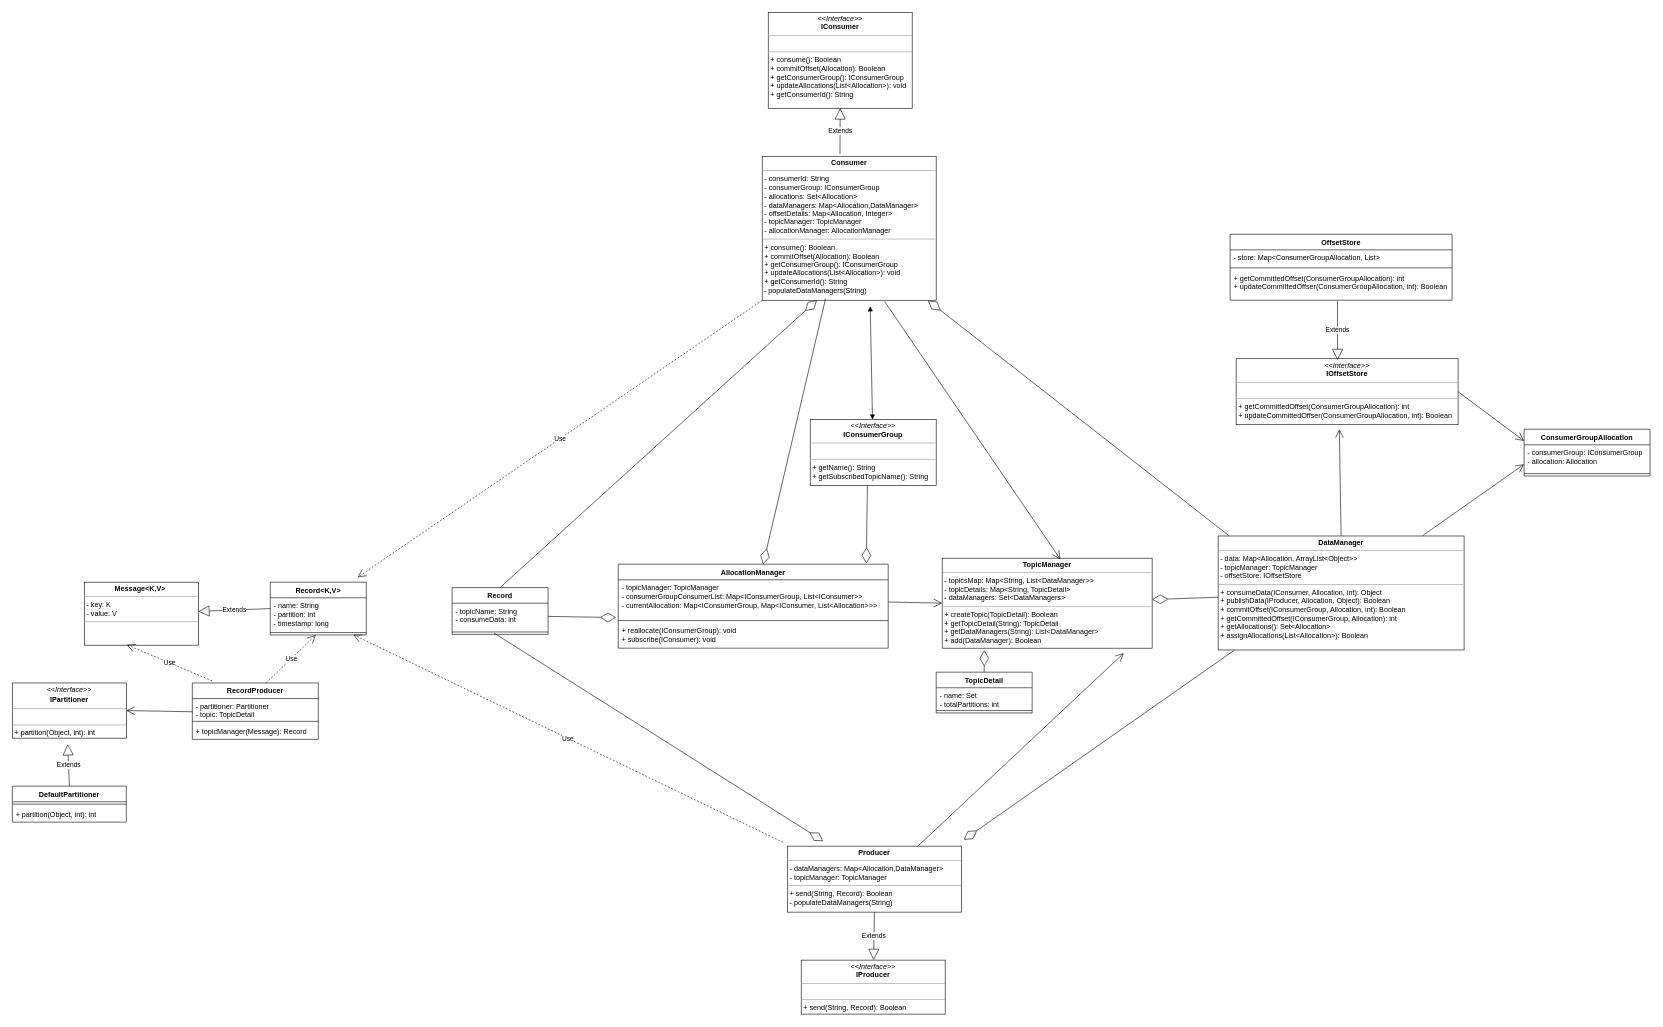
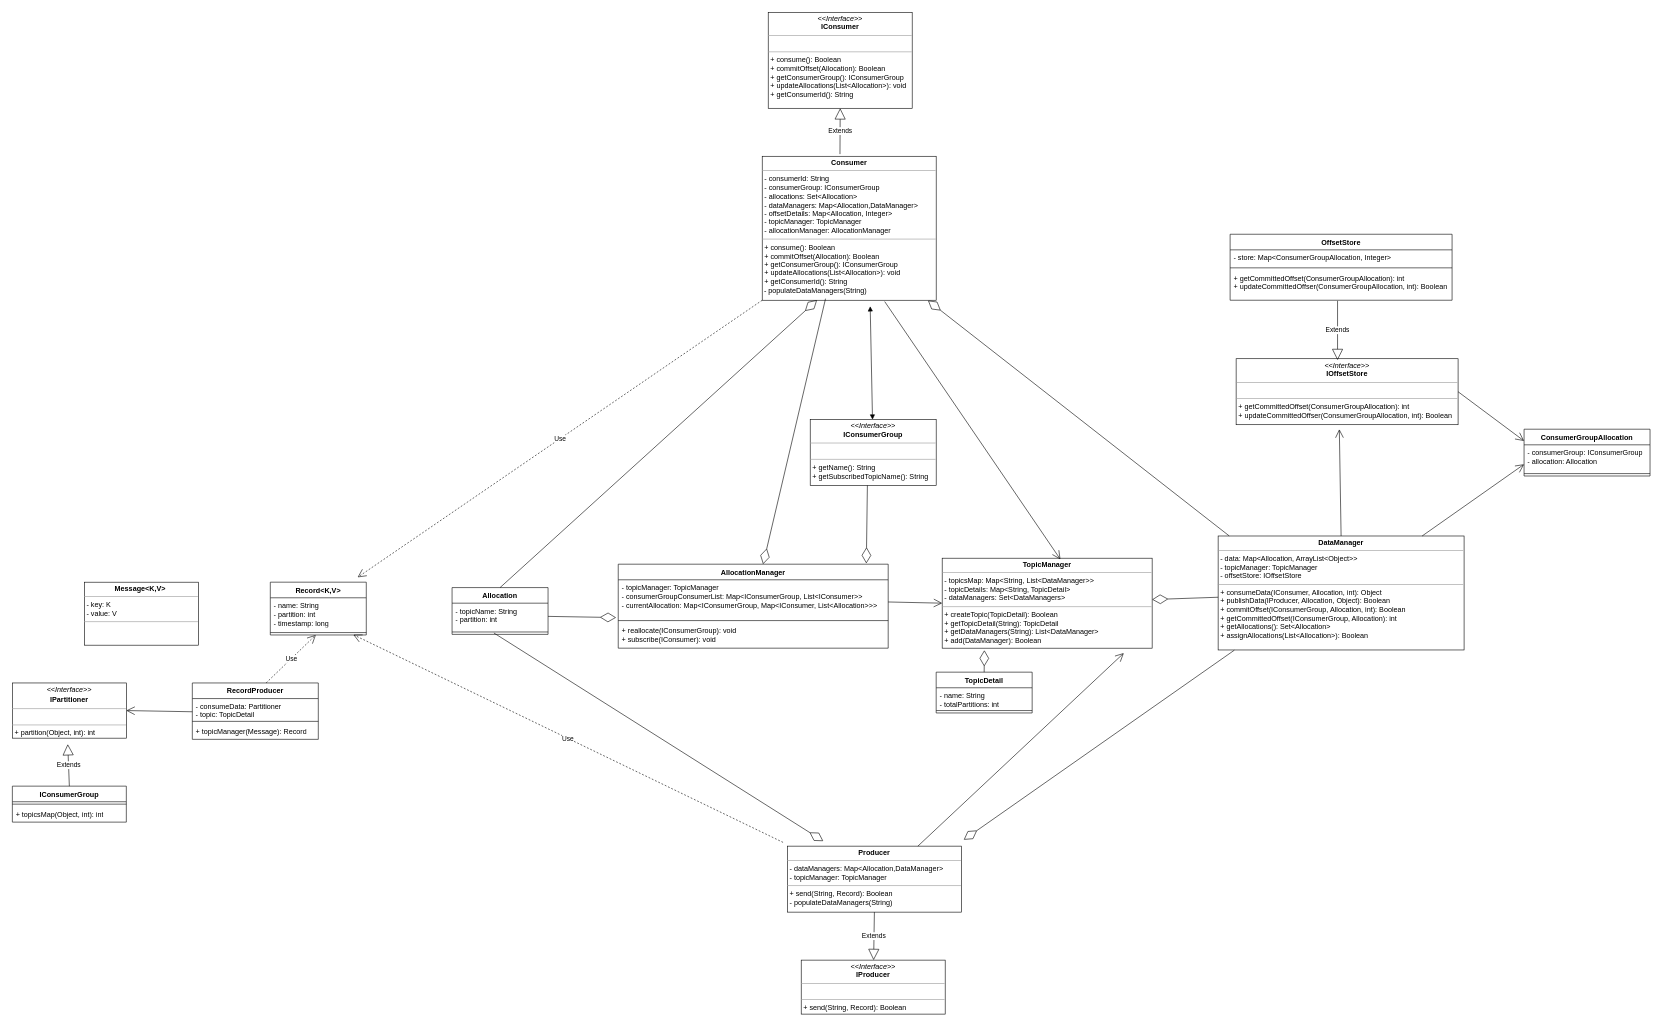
node "- store: Map<ConsumerGroupAllocation, List>": label "- store: Map<ConsumerGroupAllocation, List>" -> "- store: Map<ConsumerGroupAllocation, Integer>"
node "Record": label "Record" -> "Allocation"
edge "Record<K,V>" -> "Message<K,V> - key: K - value: V": removed, label "Extends"
node "- topicName: String - consumeData: int": label "- topicName: String - consumeData: int" -> "- topicName: String - partition: int"
edge "RecordProducer" -> "Message<K,V> - key: K - value: V": removed, label "Use"
node "- name: Set - totalPartitions: int": label "- name: Set - totalPartitions: int" -> "- name: String - totalPartitions: int"
node "- partitioner: Partitioner - topic: TopicDetail": label "- partitioner: Partitioner - topic: TopicDetail" -> "- consumeData: Partitioner - topic: TopicDetail"
node "DefaultPartitioner": label "DefaultPartitioner" -> "IConsumerGroup"
node "+ partition(Object, int): int": label "+ partition(Object, int): int" -> "+ topicsMap(Object, int): int"
